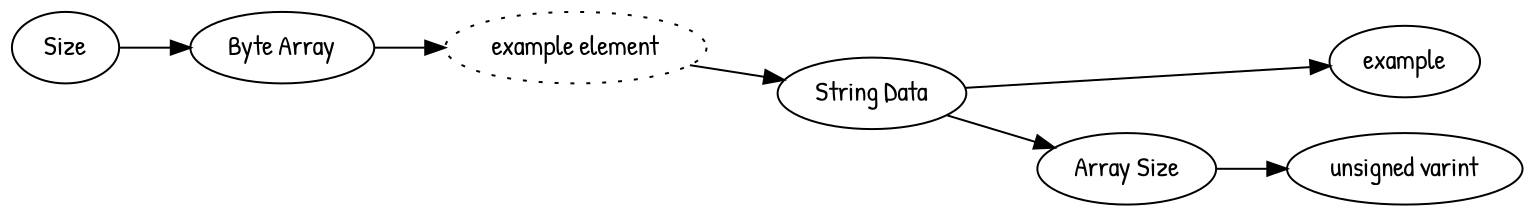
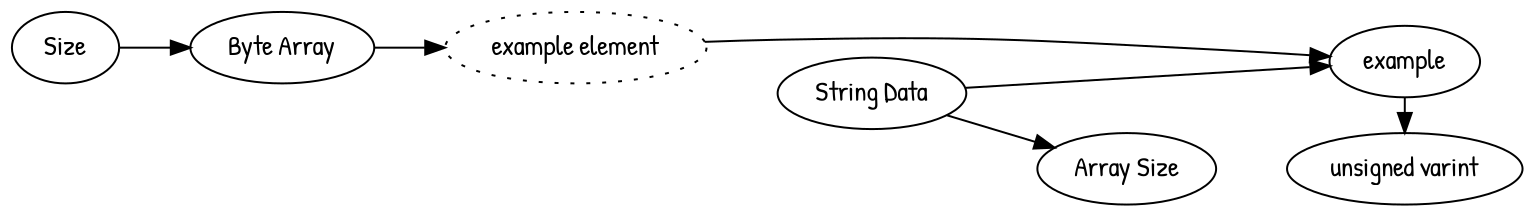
edge "example element" -> "String Data": now "example element" -> "example"
edge "Array Size" -> "unsigned varint": now "example" -> "unsigned varint"
